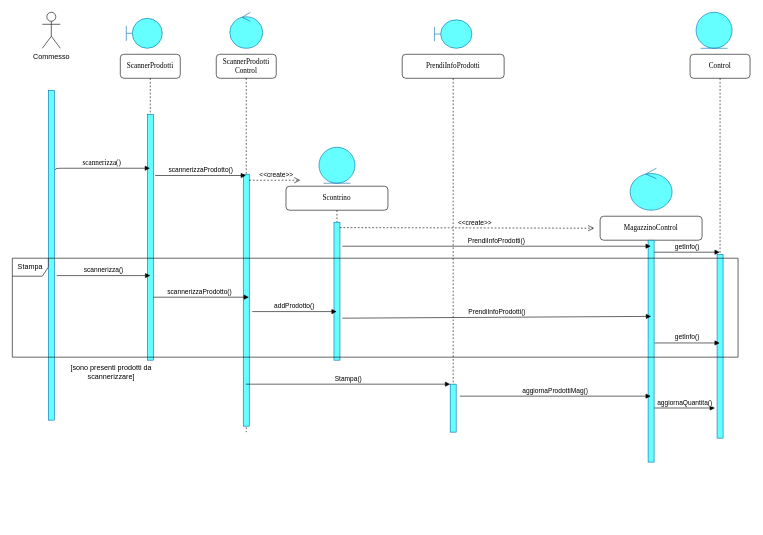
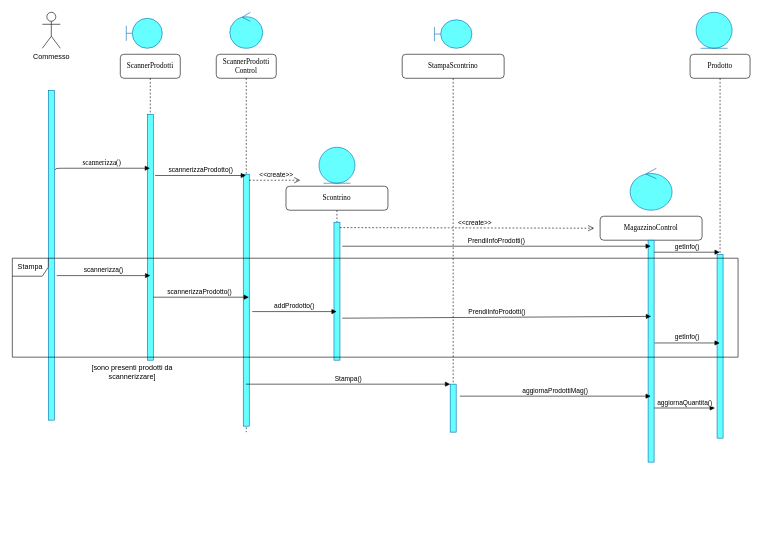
node "PrendiInfoProdotti": label "PrendiInfoProdotti" -> "StampaScontrino"
node "Control": label "Control" -> "Prodotto"
node "[sono presenti prodotti da scannerizzare]": moved (111, 372) -> (132, 372)
